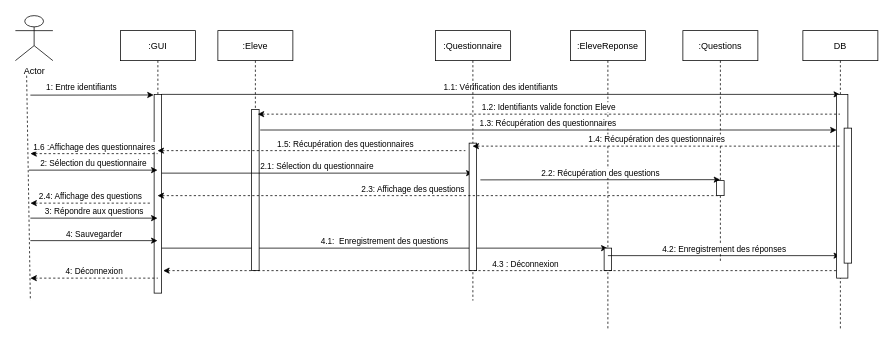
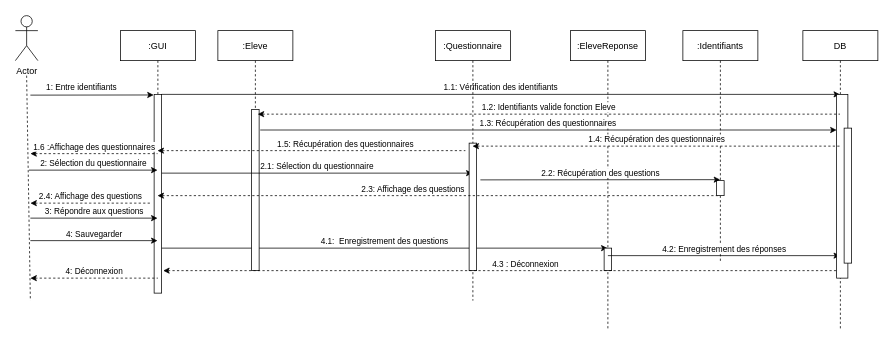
node "Actor": size 38x45 -> 23x45
node ":Questions": label ":Questions" -> ":Identifiants"
